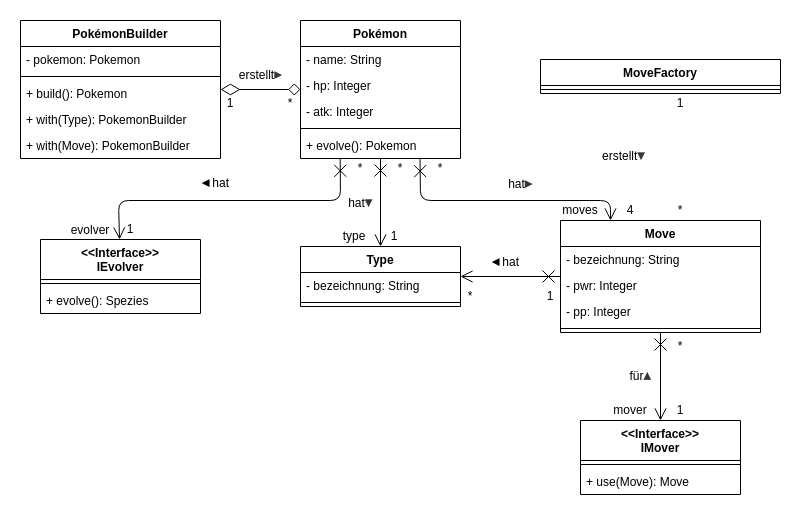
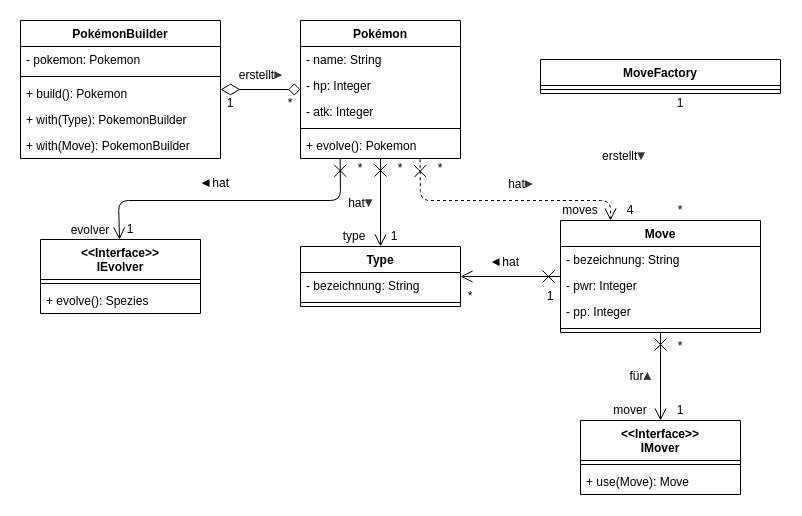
edge "+ evolve(): Pokemon" -- "Move": style solid -> dashed
